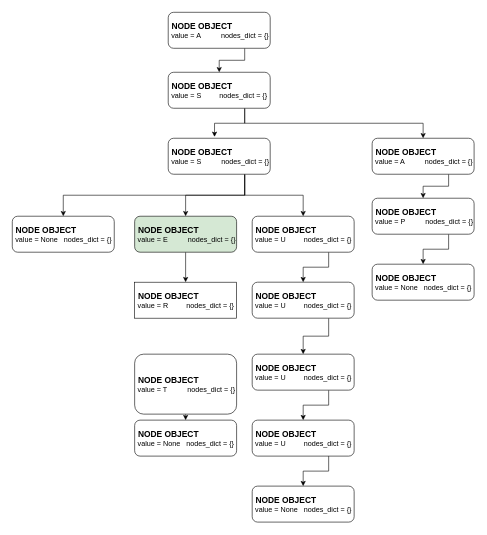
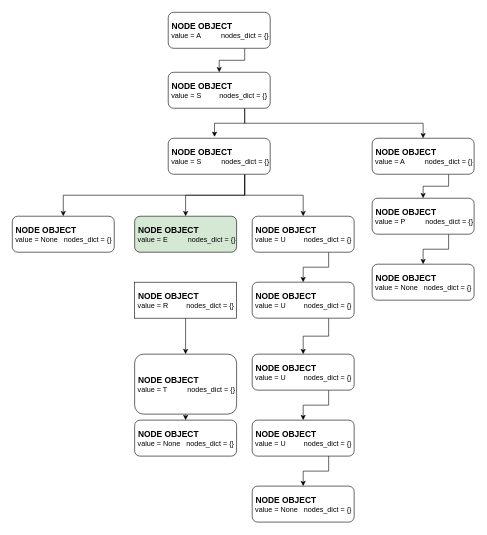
edge "NODE OBJECT value = E nodes_dict = {}" -> "NODE OBJECT value = R nodes_dict = {}": removed
edge "NODE OBJECT value = R nodes_dict = {}" -> "NODE OBJECT value = T nodes_dict = {}": added
